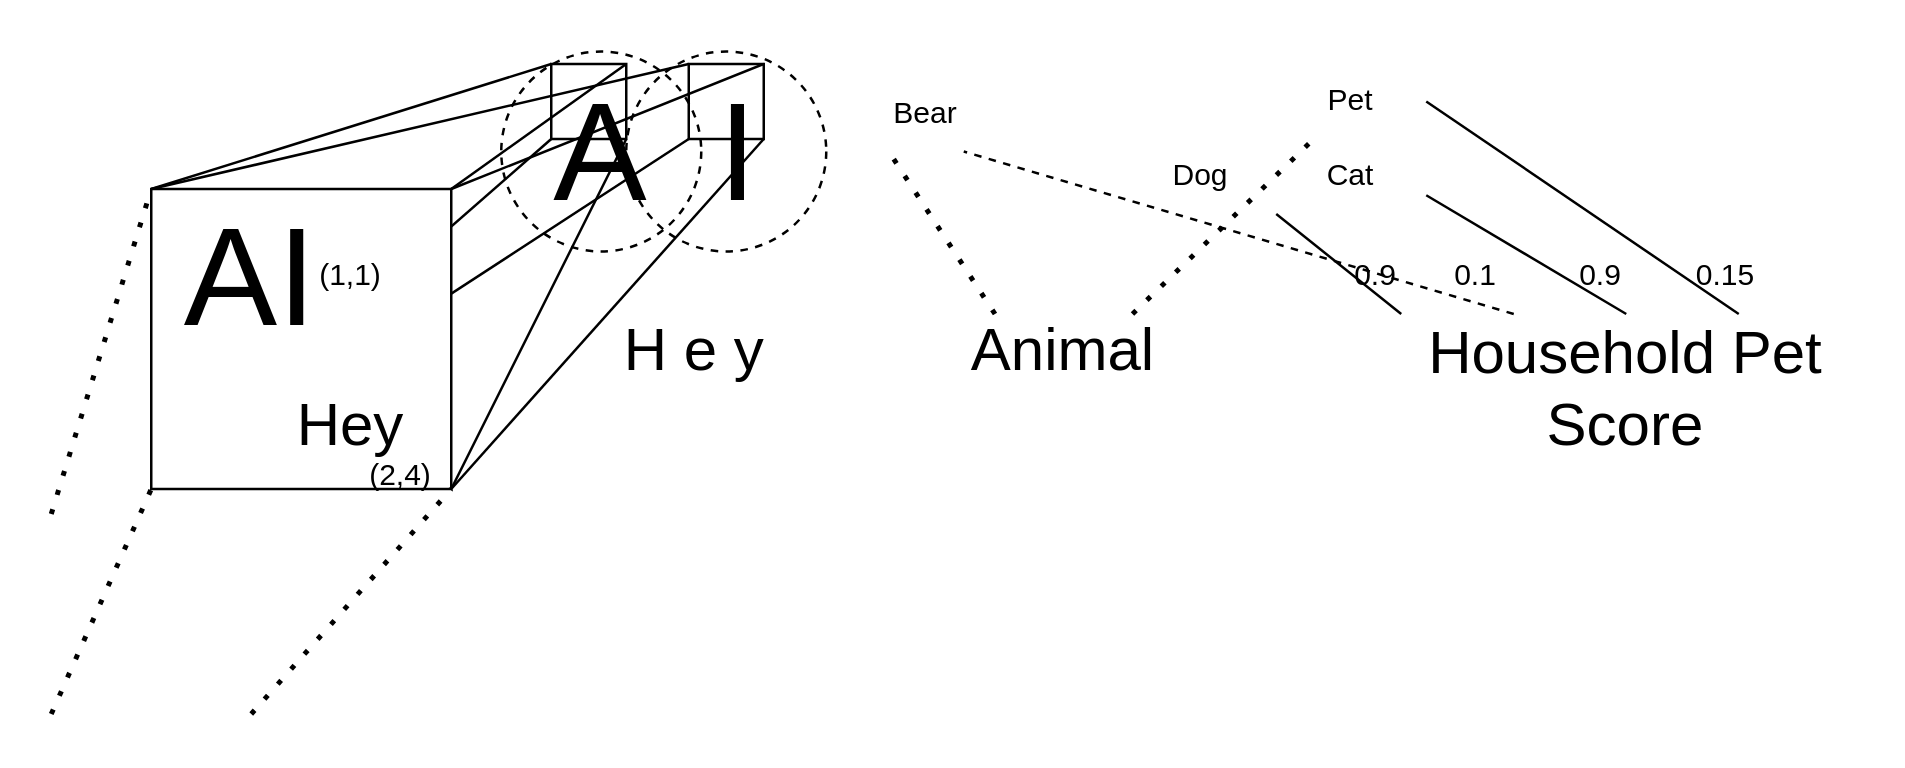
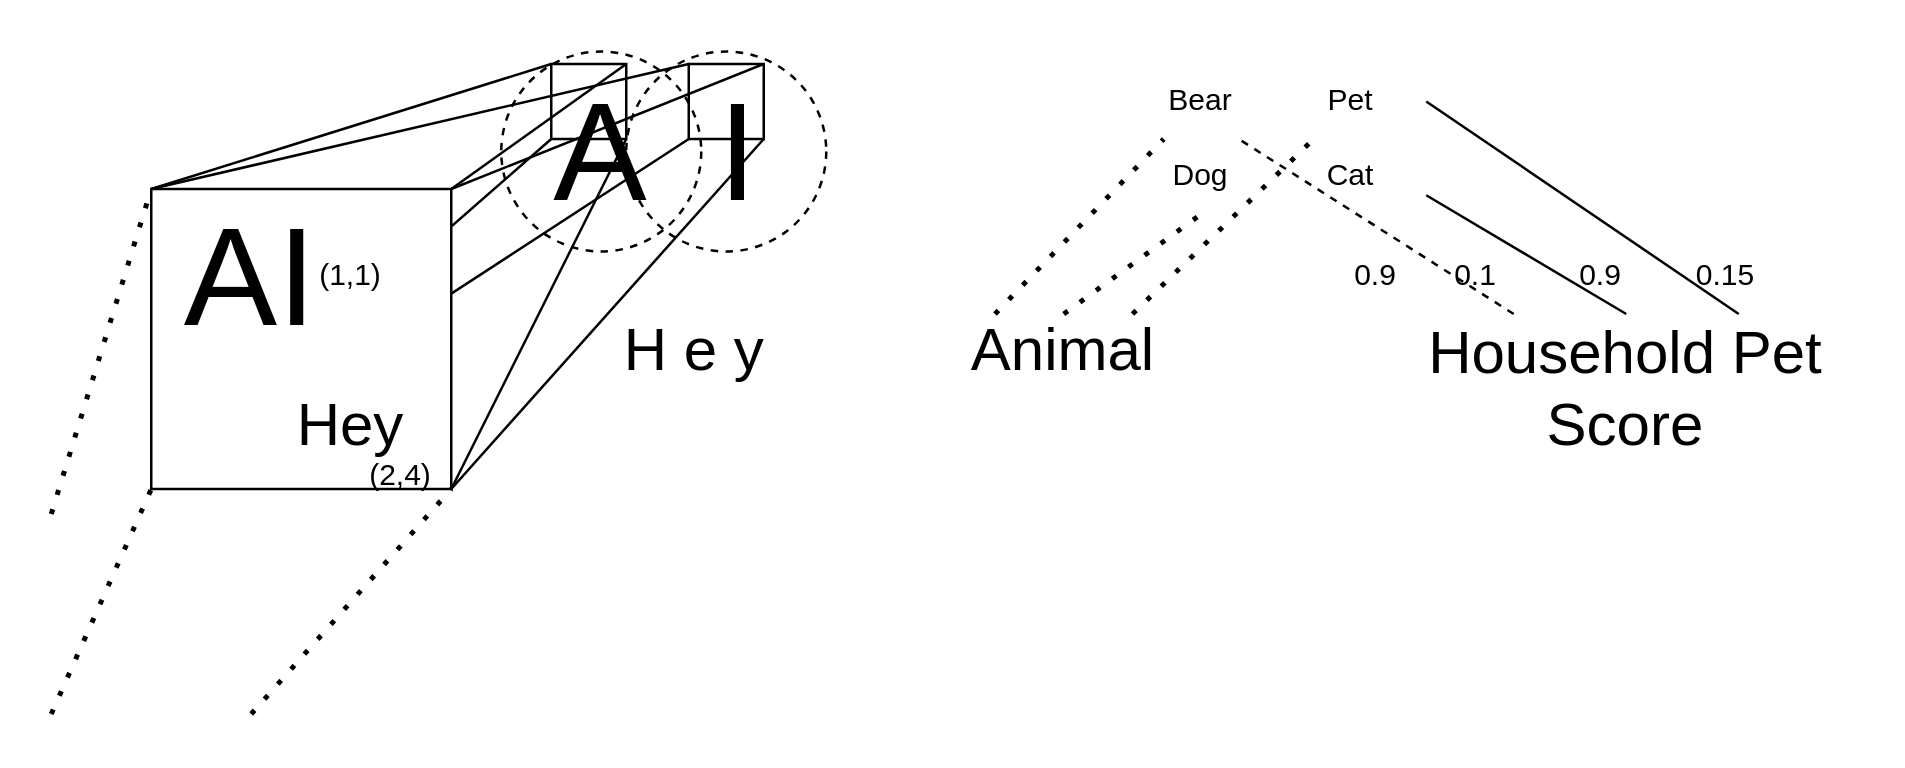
node "Bear": moved (926, 114) -> (1201, 101)
edge "Dog" -- "Animal": added
edge "Dog" -- "Household Pet Score": removed
